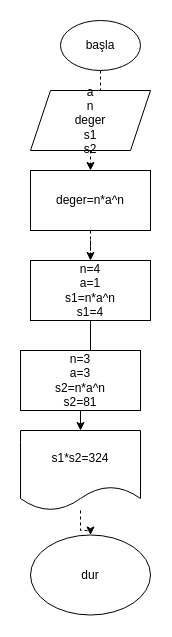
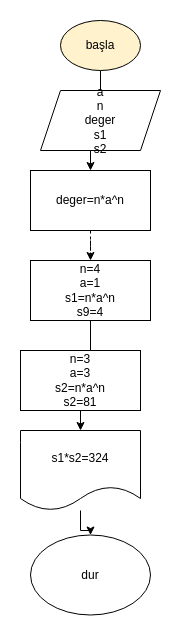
node "başla": fillcolor #ffffff -> #fff2cc
node "a n deger s1 s2": moved (91, 121) -> (101, 121)
edge "başla" -> "deger=n*a^n": style dashed -> solid
node "n=4 a=1 s1=n*a^n s1=4": label "n=4 a=1 s1=n*a^n s1=4" -> "n=4 a=1 s1=n*a^n s9=4"
edge "s1*s2=324" -> "dur": style dashed -> solid
